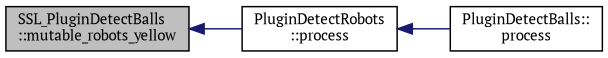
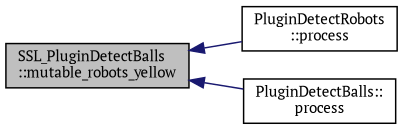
edge "PluginDetectBalls:: process" -> "PluginDetectRobots ::process": now "PluginDetectBalls:: process" -> "SSL_PluginDetectBalls ::mutable_robots_yellow"
